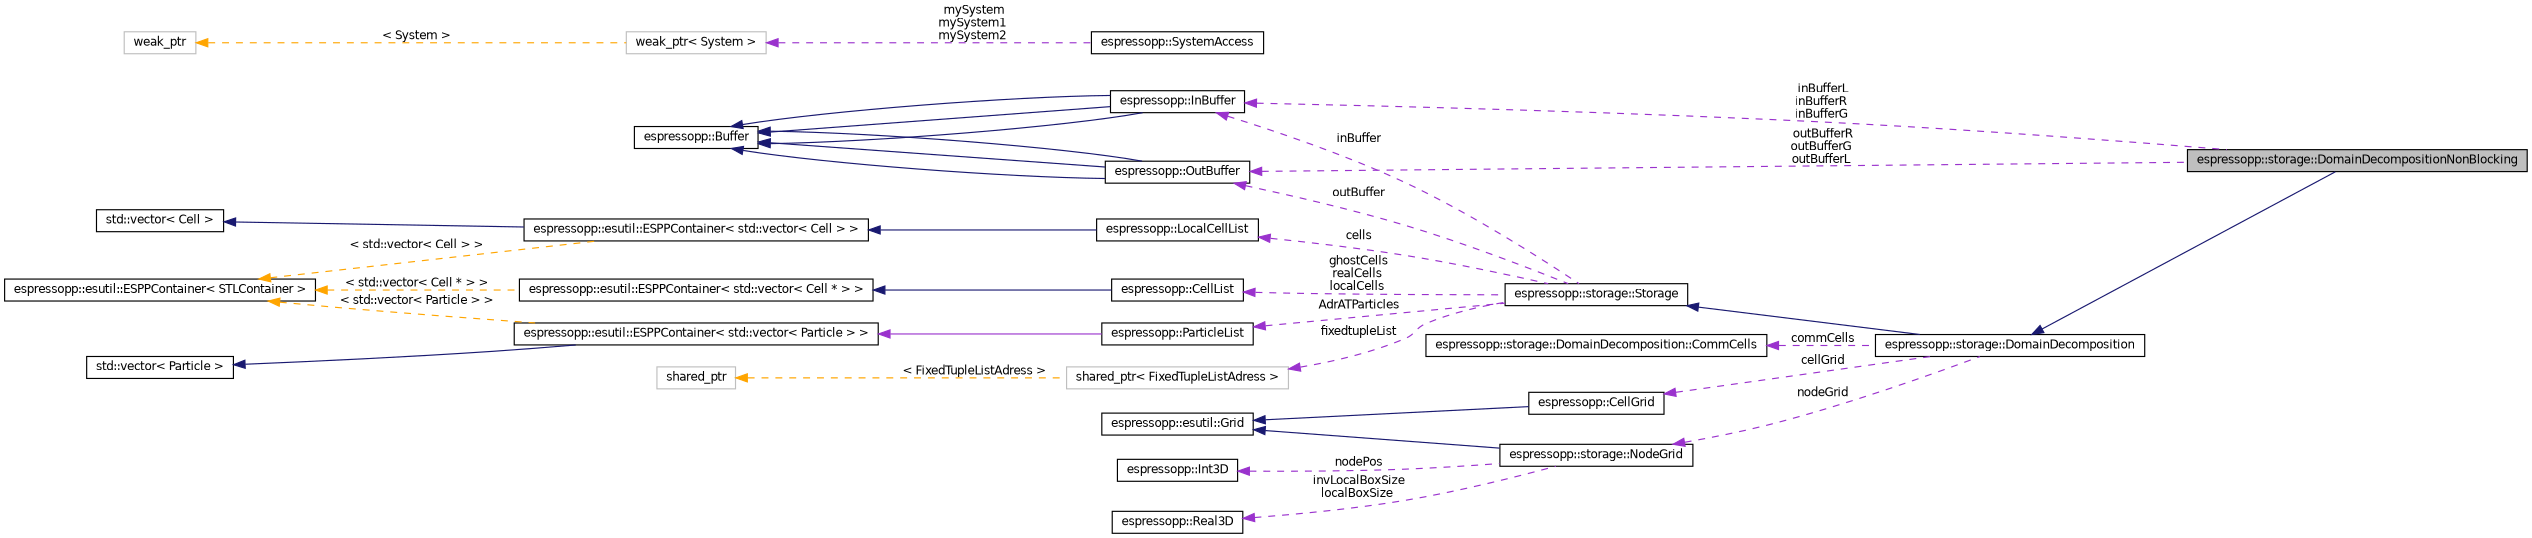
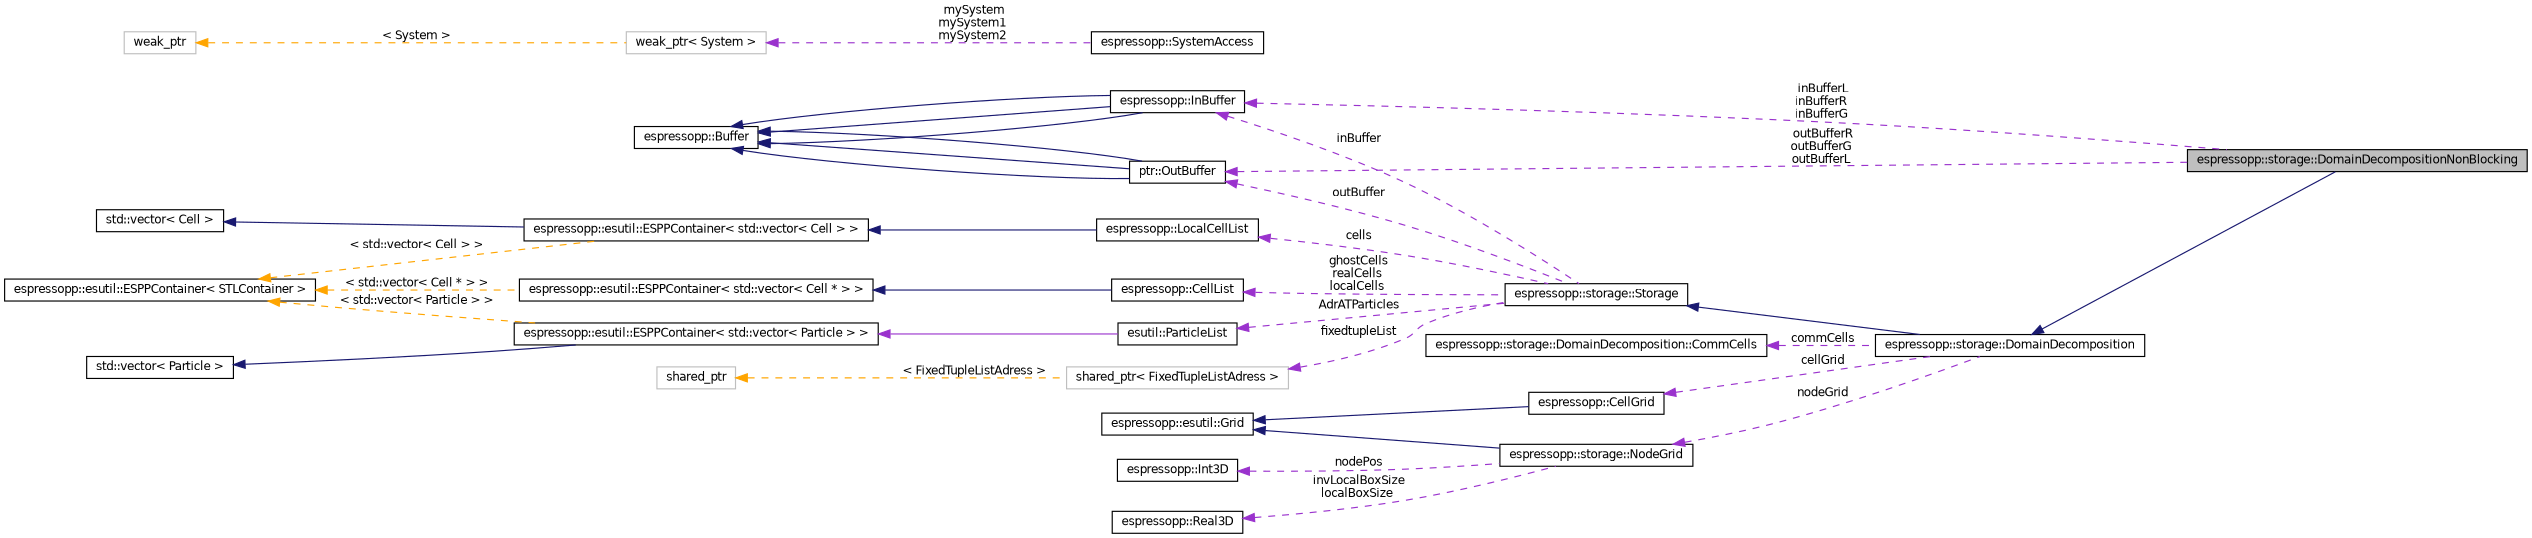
node "espressopp::OutBuffer": label "espressopp::OutBuffer" -> "ptr::OutBuffer"
node "espressopp::ParticleList": label "espressopp::ParticleList" -> "esutil::ParticleList"
